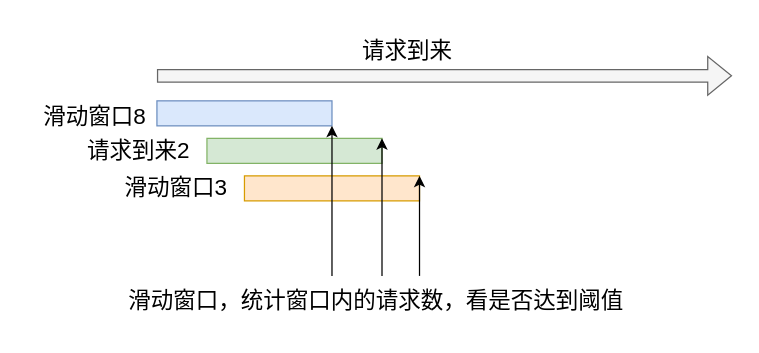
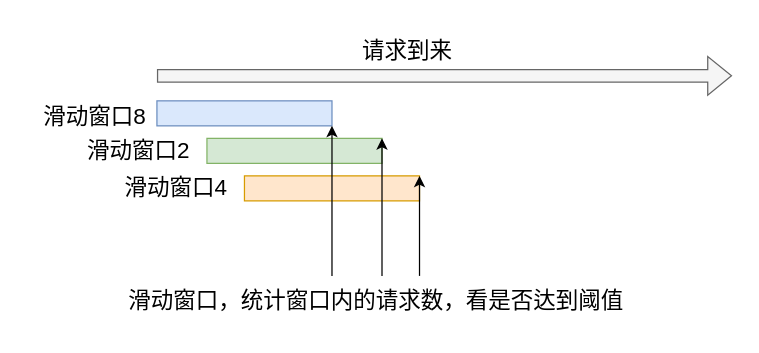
node "请求到来2": label "请求到来2" -> "滑动窗口2"
node "滑动窗口3": label "滑动窗口3" -> "滑动窗口4"
